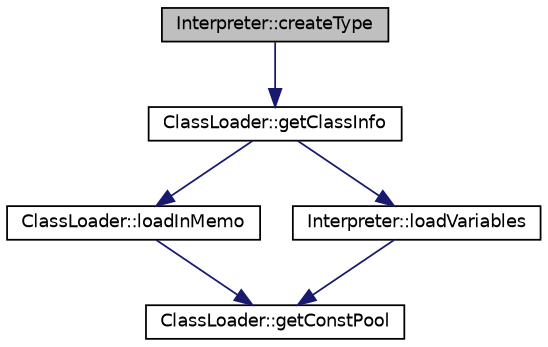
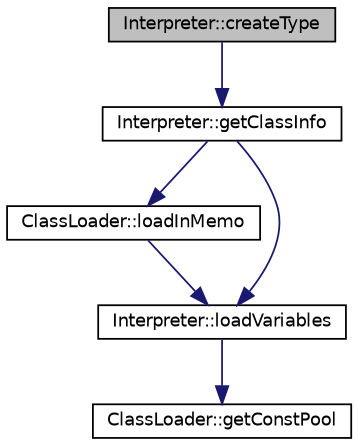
node "ClassLoader::getClassInfo": label "ClassLoader::getClassInfo" -> "Interpreter::getClassInfo"
edge "ClassLoader::loadInMemo" -> "ClassLoader::getConstPool": now "ClassLoader::loadInMemo" -> "Interpreter::loadVariables"
